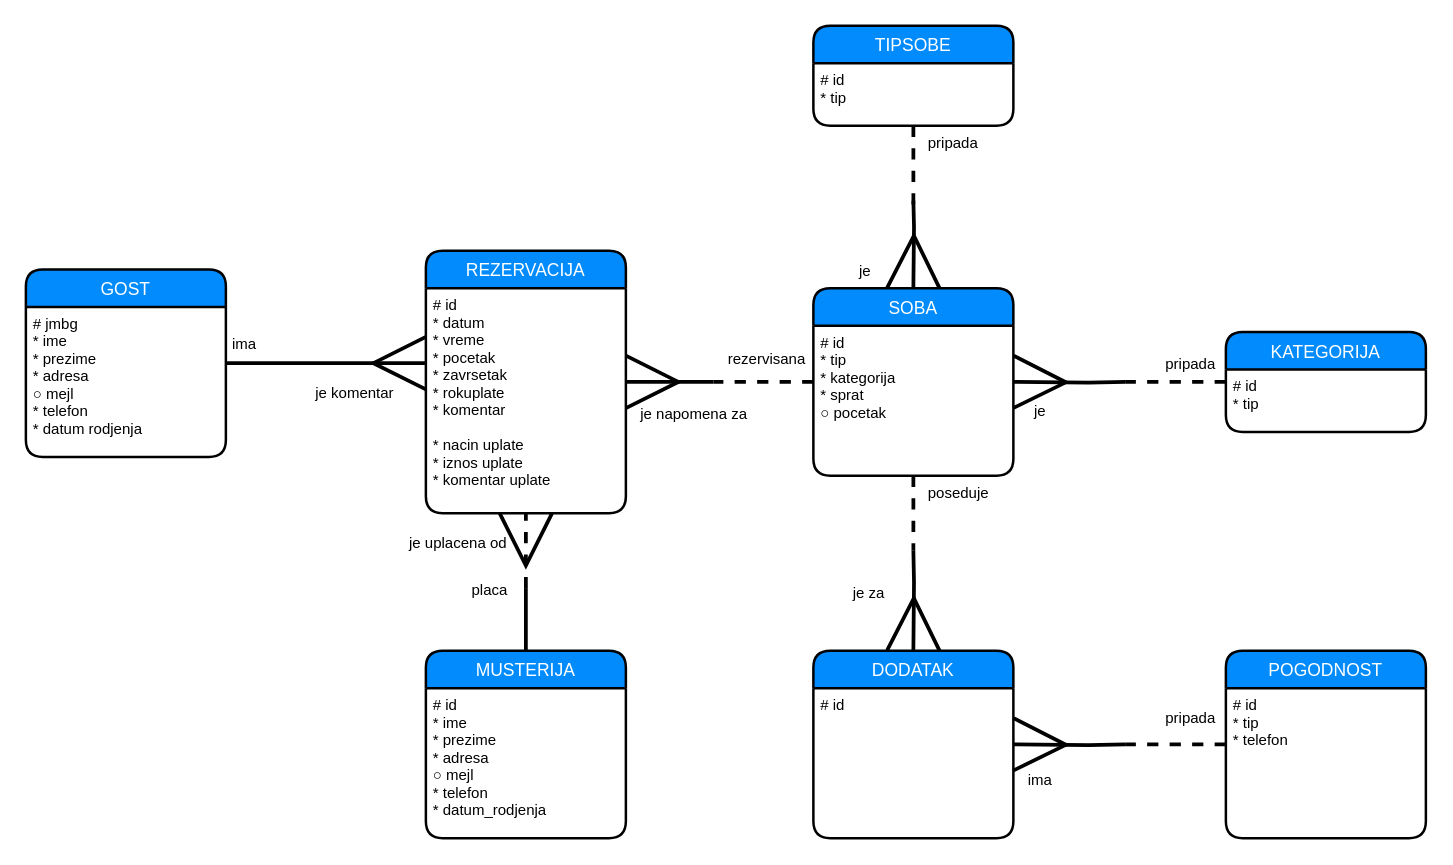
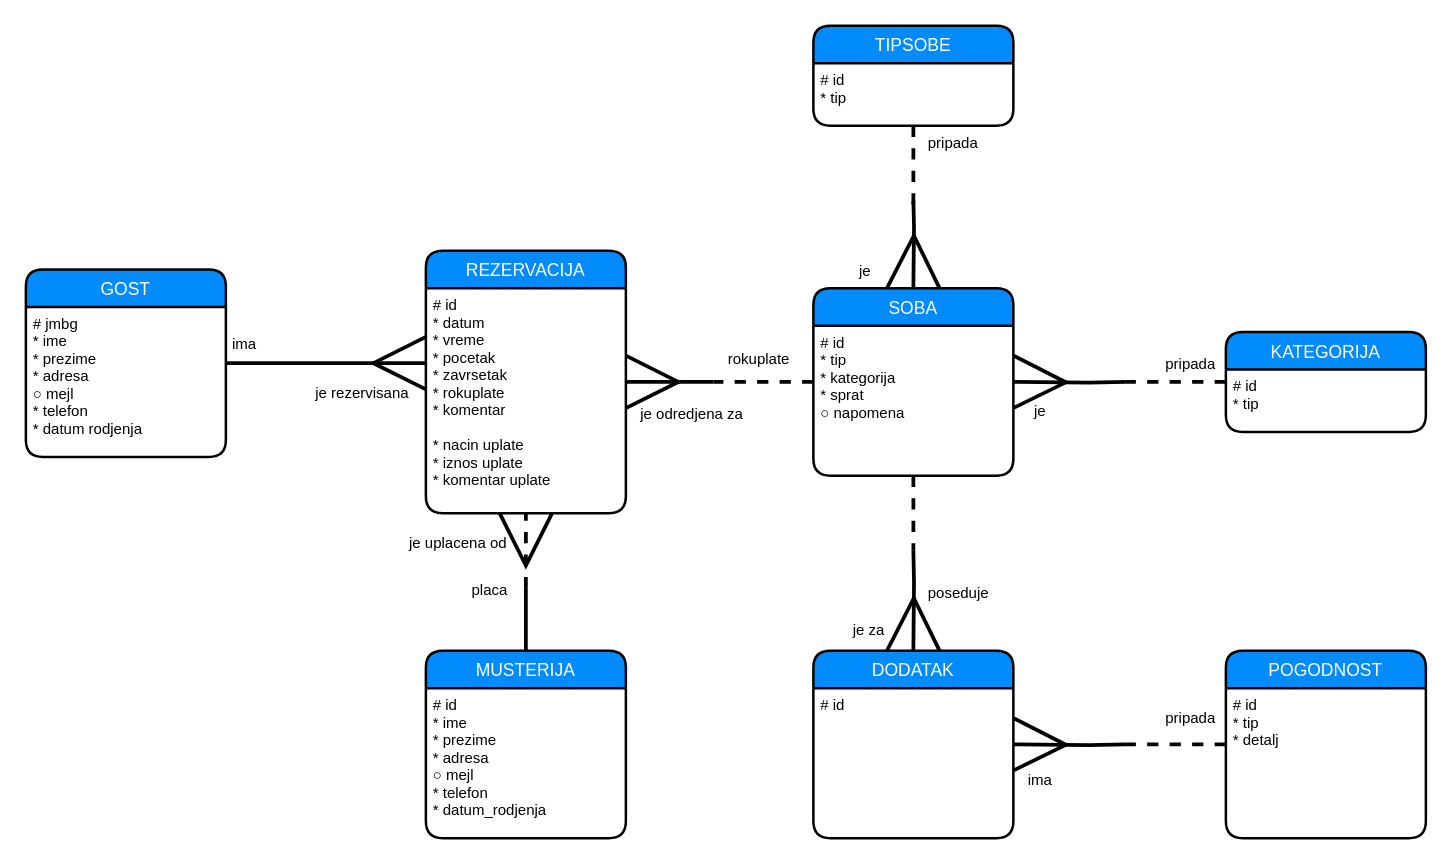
node "# id * tip * kategorija * sprat ○ pocetak": label "# id * tip * kategorija * sprat ○ pocetak" -> "# id * tip * kategorija * sprat ○ napomena"
node "rezervisana": label "rezervisana" -> "rokuplate"
node "je komentar": label "je komentar" -> "je rezervisana"
node "je napomena za": label "je napomena za" -> "je odredjena za"
node "poseduje": moved (969, 493) -> (969, 593)
node "je za": moved (869, 593) -> (869, 630)
node "# id * tip * telefon": label "# id * tip * telefon" -> "# id * tip * detalj"
